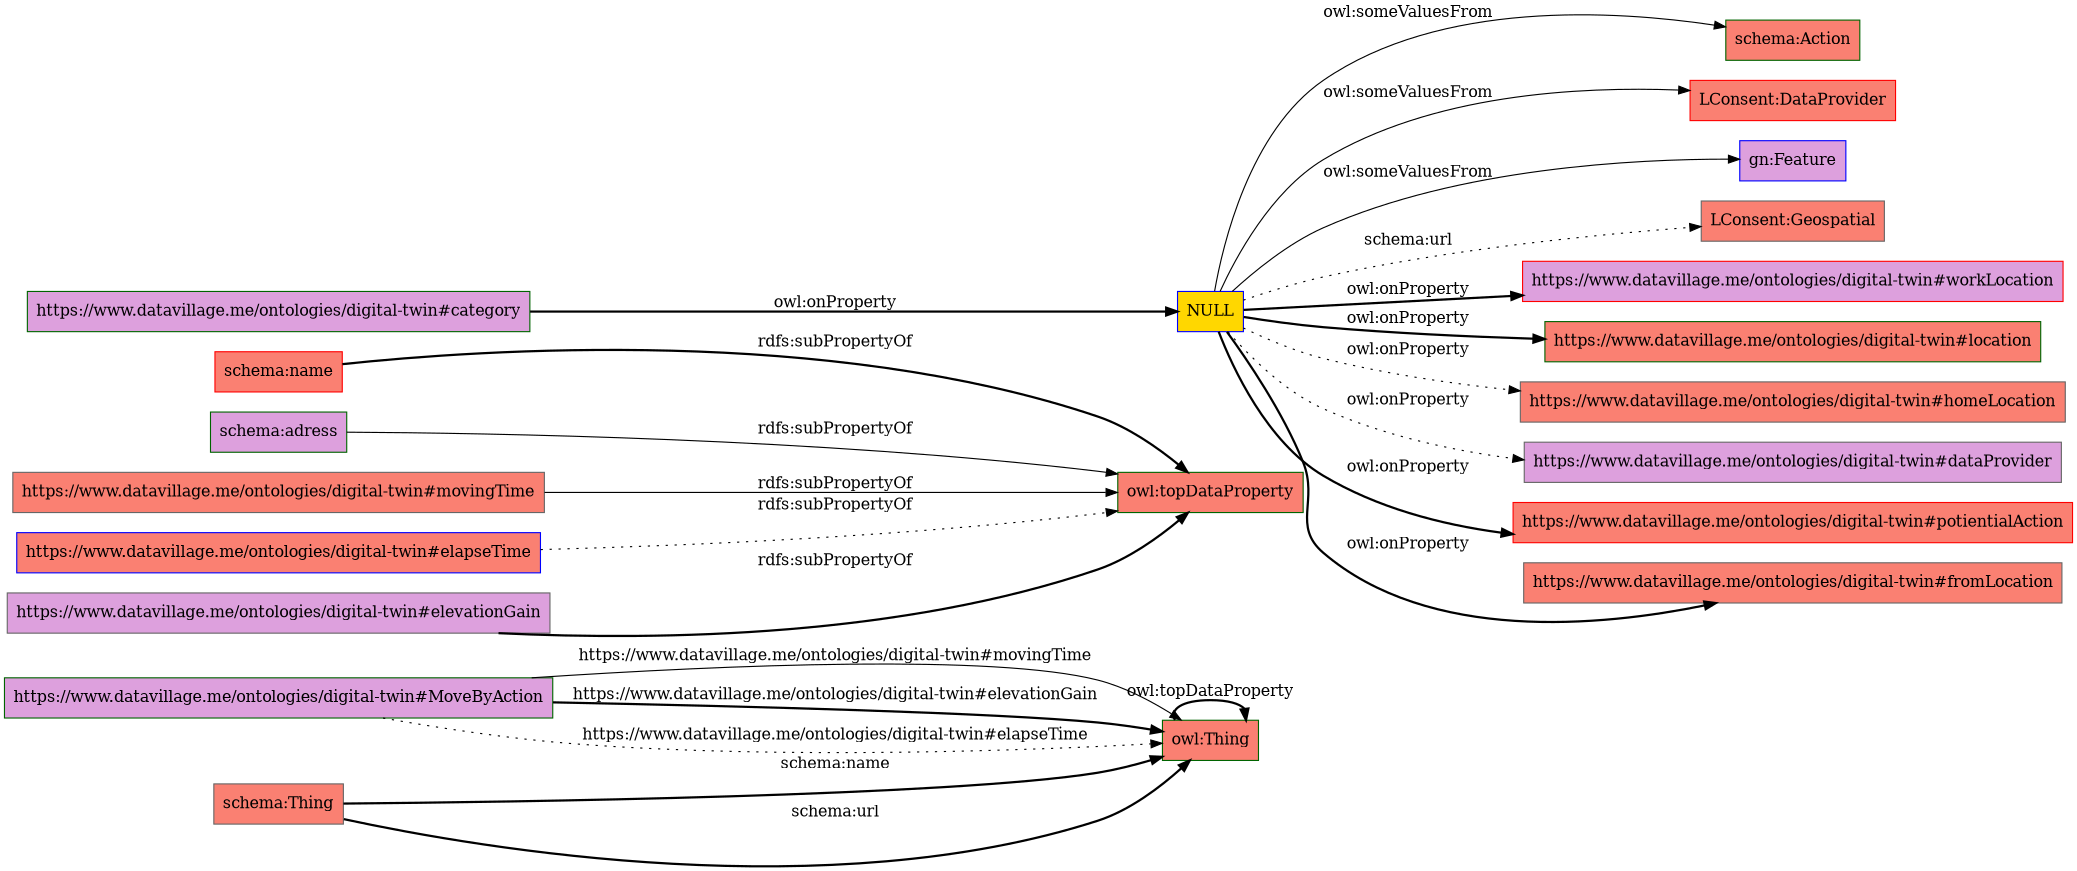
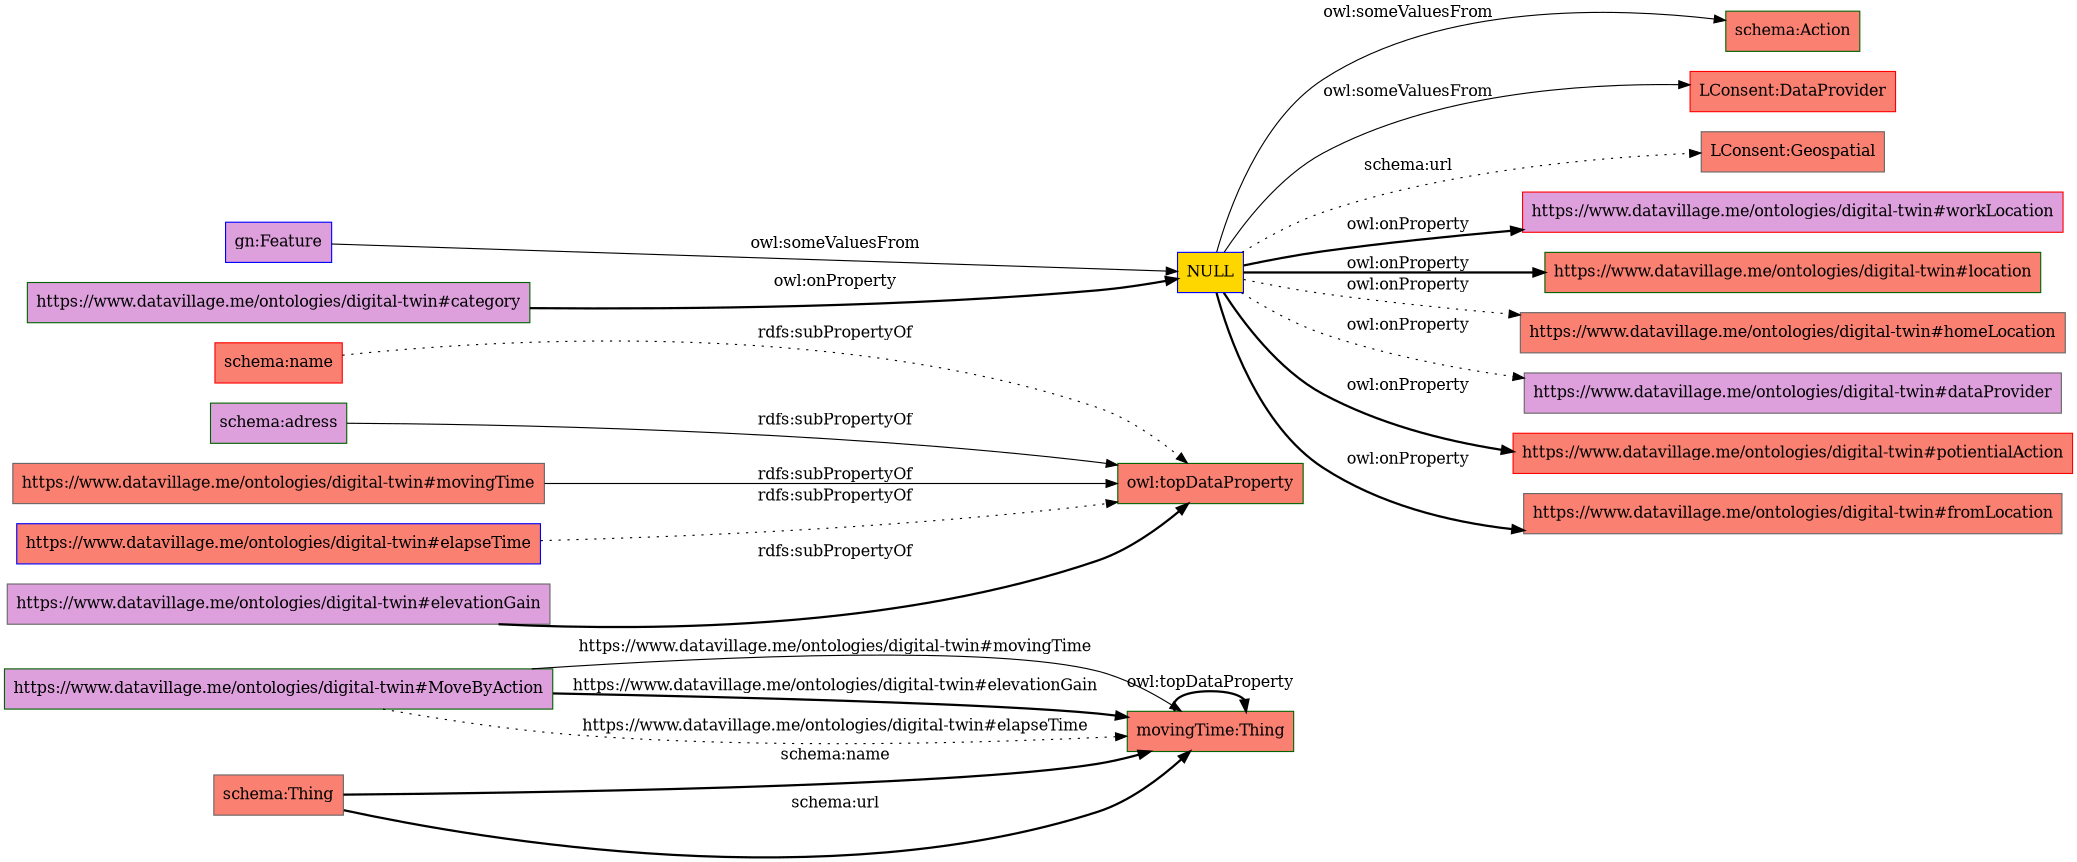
edge "NULL" -> "gn:Feature": reversed
edge "schema:name" -> "owl:topDataProperty": style bold -> dotted
node "owl:Thing": label "owl:Thing" -> "movingTime:Thing"
